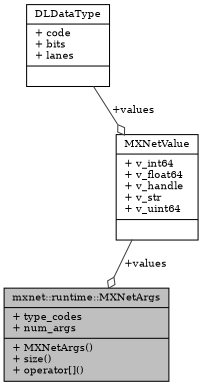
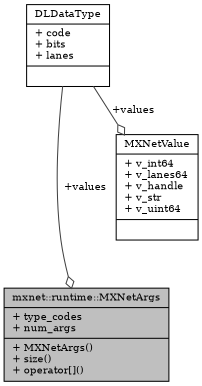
node "MXNetValue": text "+ v_float64" -> "+ v_lanes64"
edge "MXNetValue" -> "mxnet::runtime::MXNetArgs": now "DLDataType" -> "mxnet::runtime::MXNetArgs"
